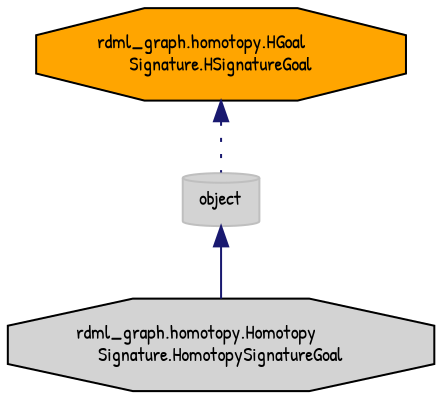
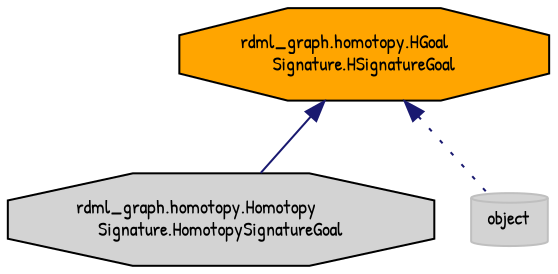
edge "rdml_graph.homotopy.Homotopy Signature.HomotopySignatureGoal" -> "object": now "rdml_graph.homotopy.Homotopy Signature.HomotopySignatureGoal" -> "rdml_graph.homotopy.HGoal Signature.HSignatureGoal"
